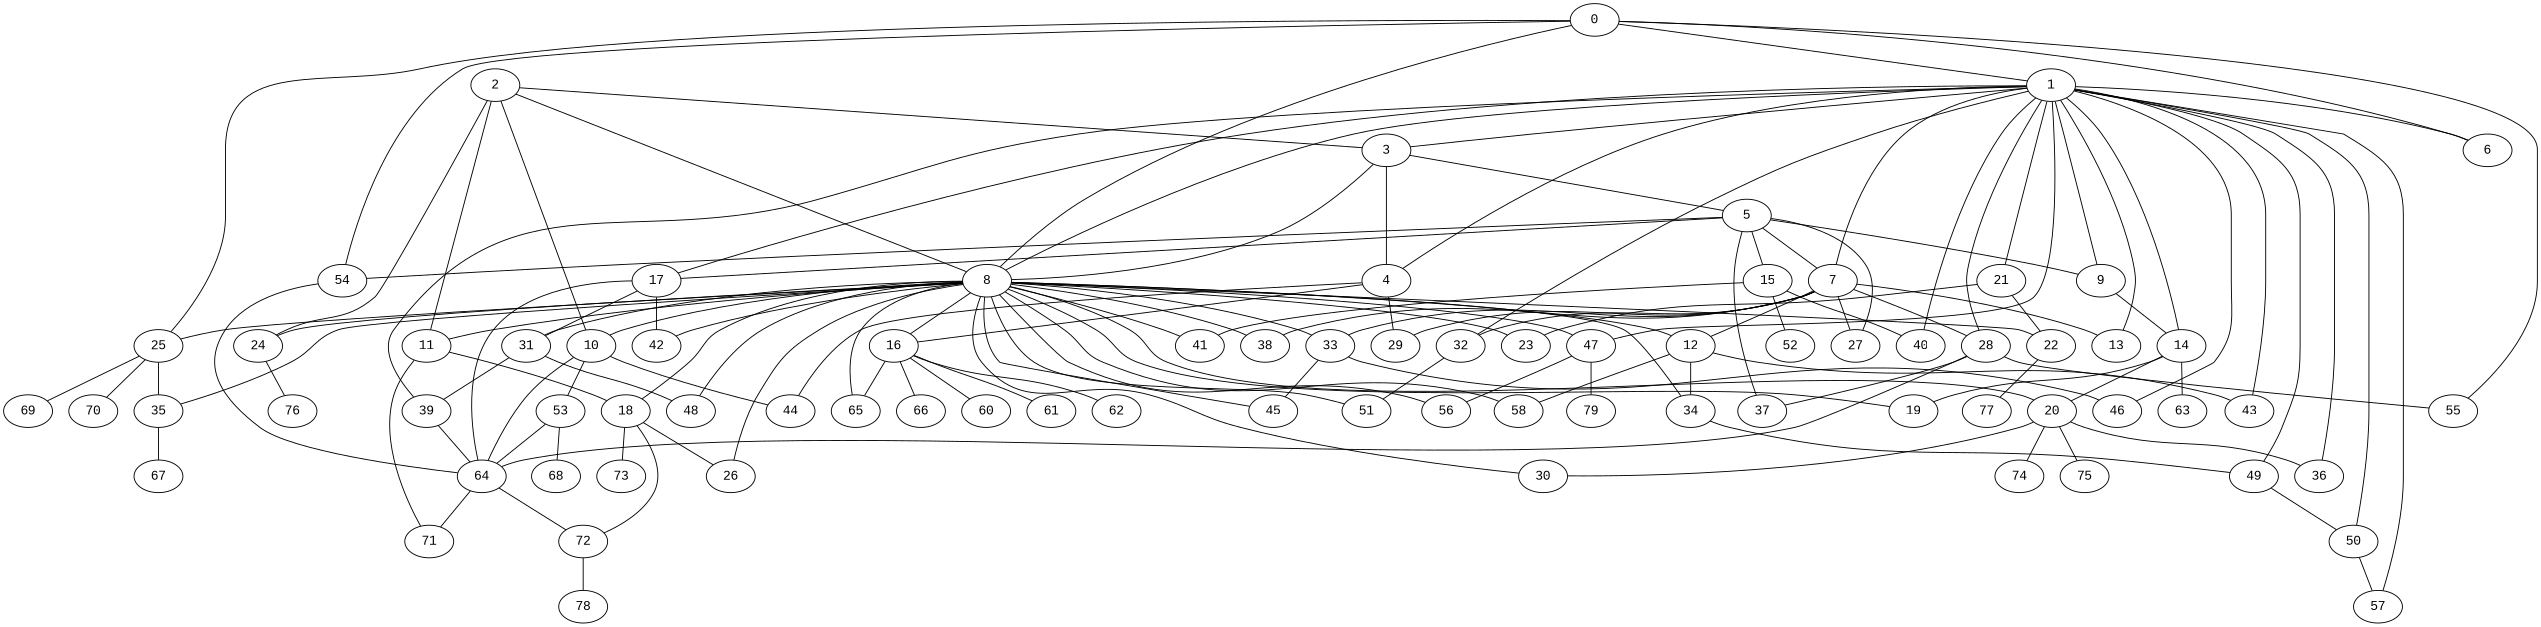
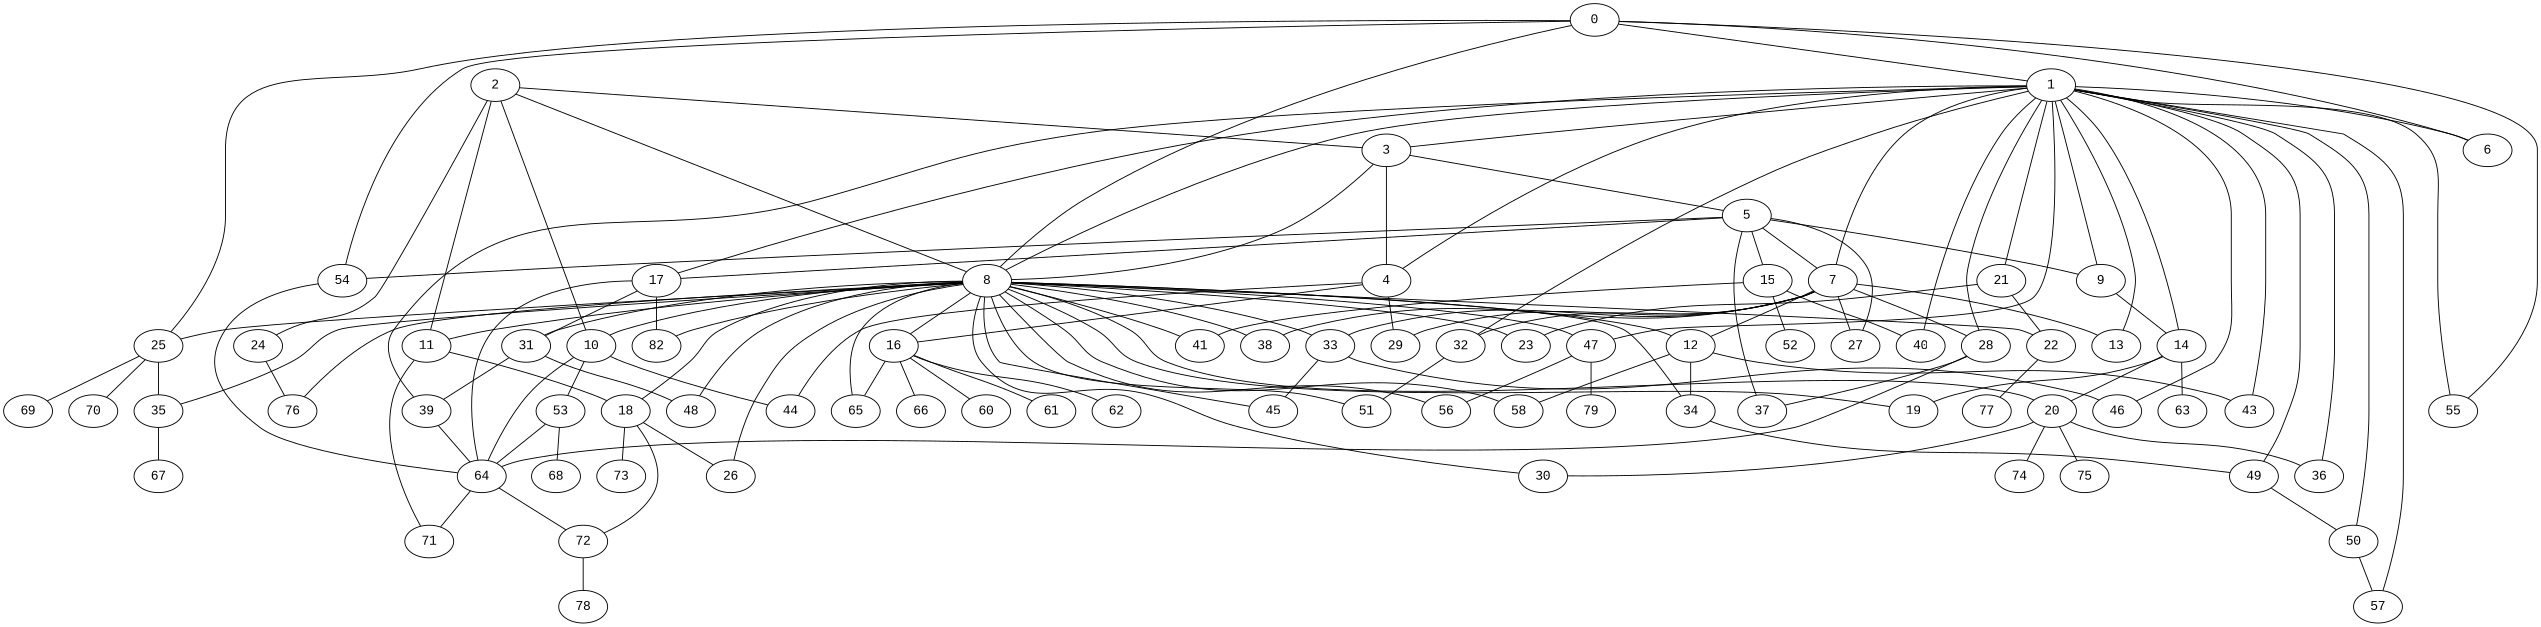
edge "8" -- "24": now "8" -- "76"
node "42": label "42" -> "82"
edge "28" -- "55": now "1" -- "55"
